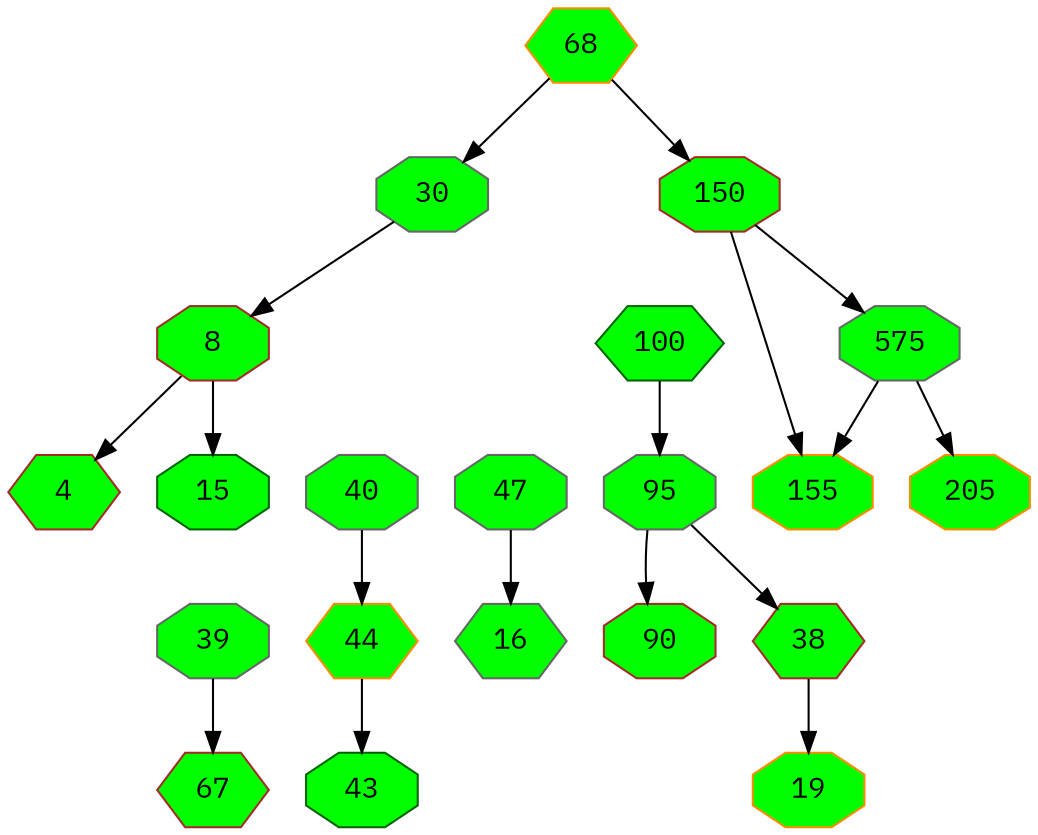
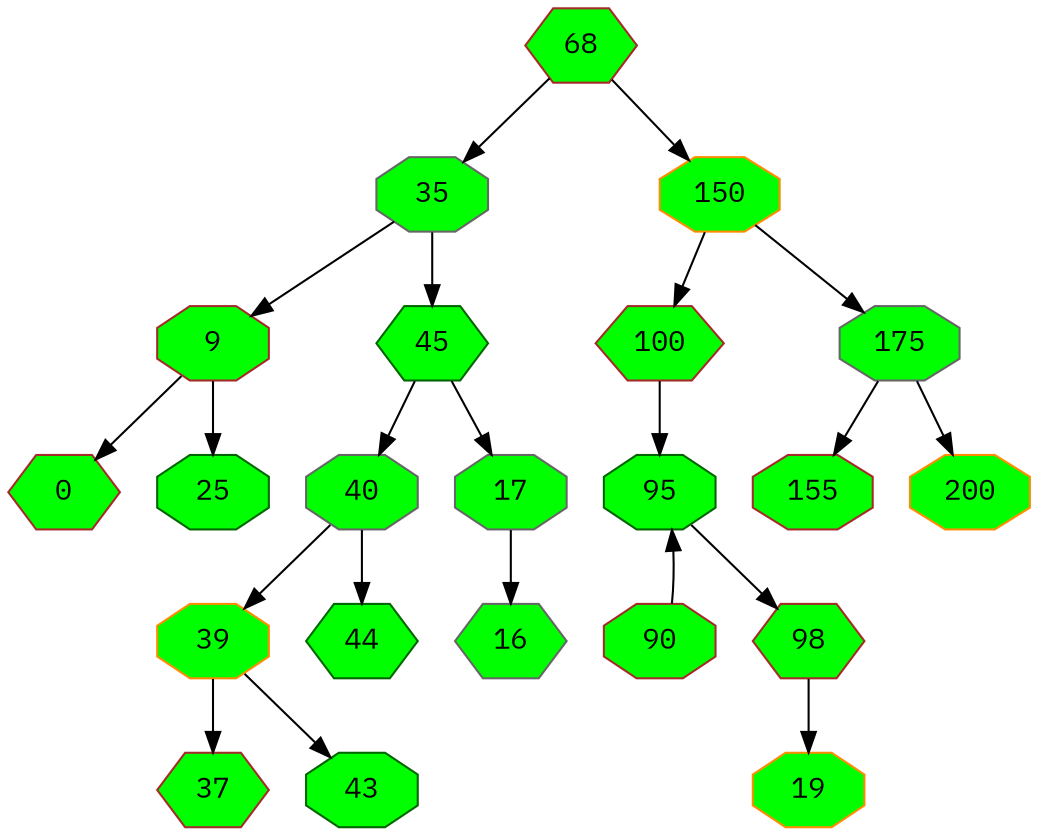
node "68": color darkorange -> brown
node "30": label "30" -> "35"
node "150": color brown -> darkorange
edge "150" -> "155": now "150" -> "100"
node "8": label "8" -> "9"
node "45": added
node "100": color darkgreen -> brown
node "575": label "575" -> "175"
node "4": label "4" -> "0"
node "15": label "15" -> "25"
node "47": label "47" -> "17"
node "95": color gray40 -> darkgreen
node "155": color darkorange -> brown
node "205": label "205" -> "200"
edge "95" -> "90": reversed
edge "40" -> "39": added
node "39": color gray40 -> darkorange
node "44": color darkorange -> darkgreen
node "38": label "38" -> "98"
edge "44" -> "43": now "39" -> "43"
node "67": label "67" -> "37"
